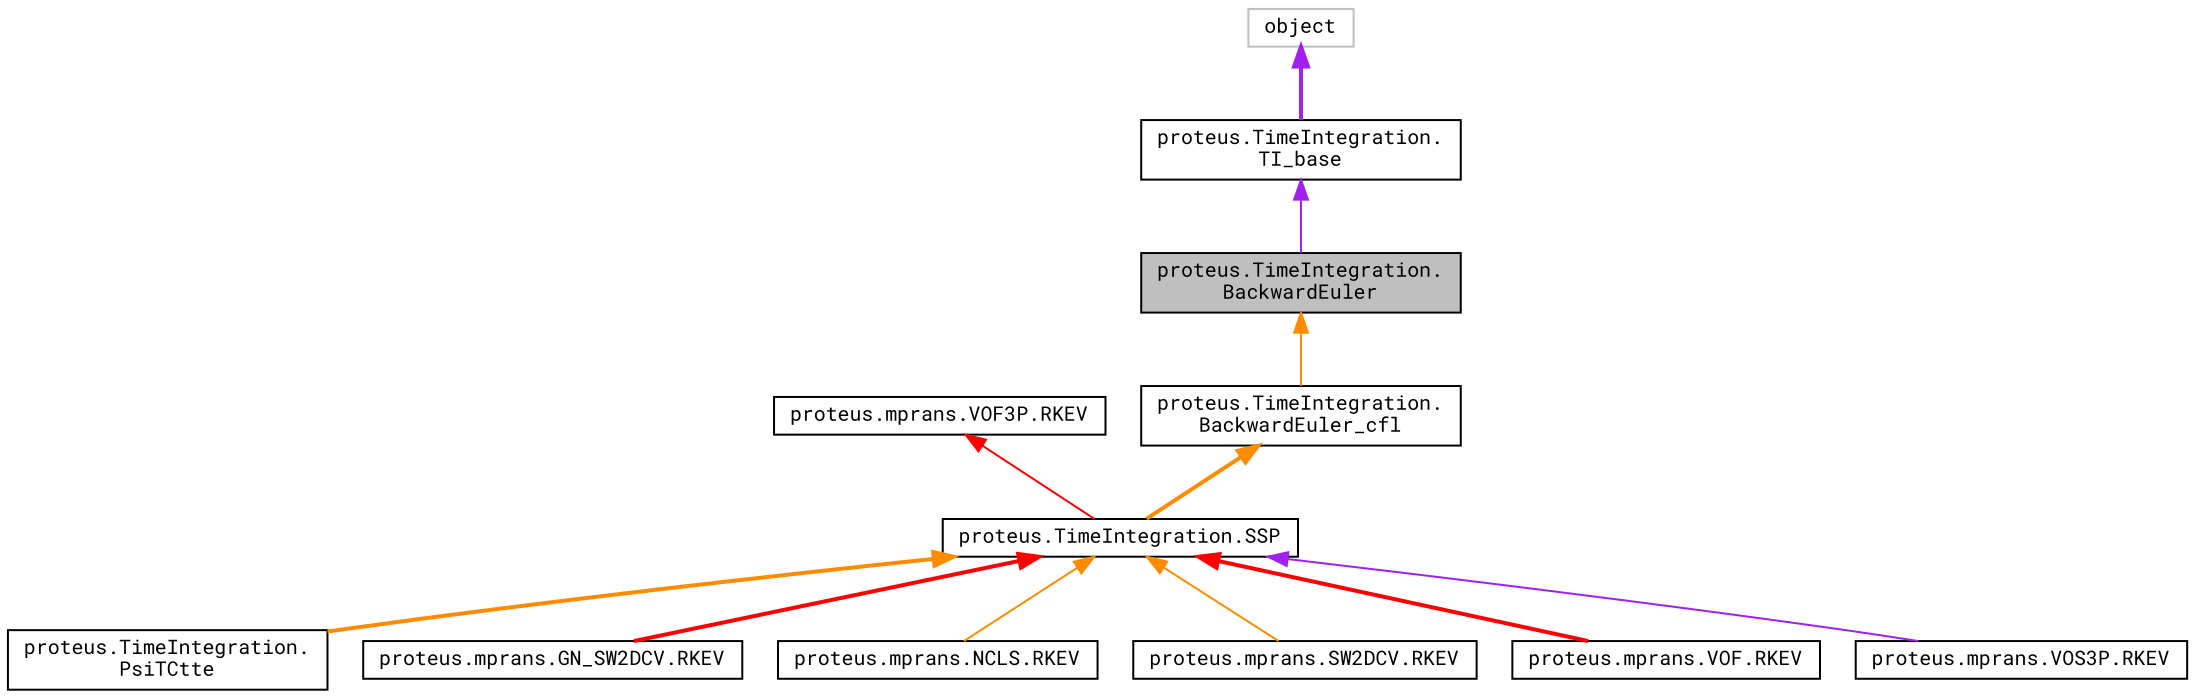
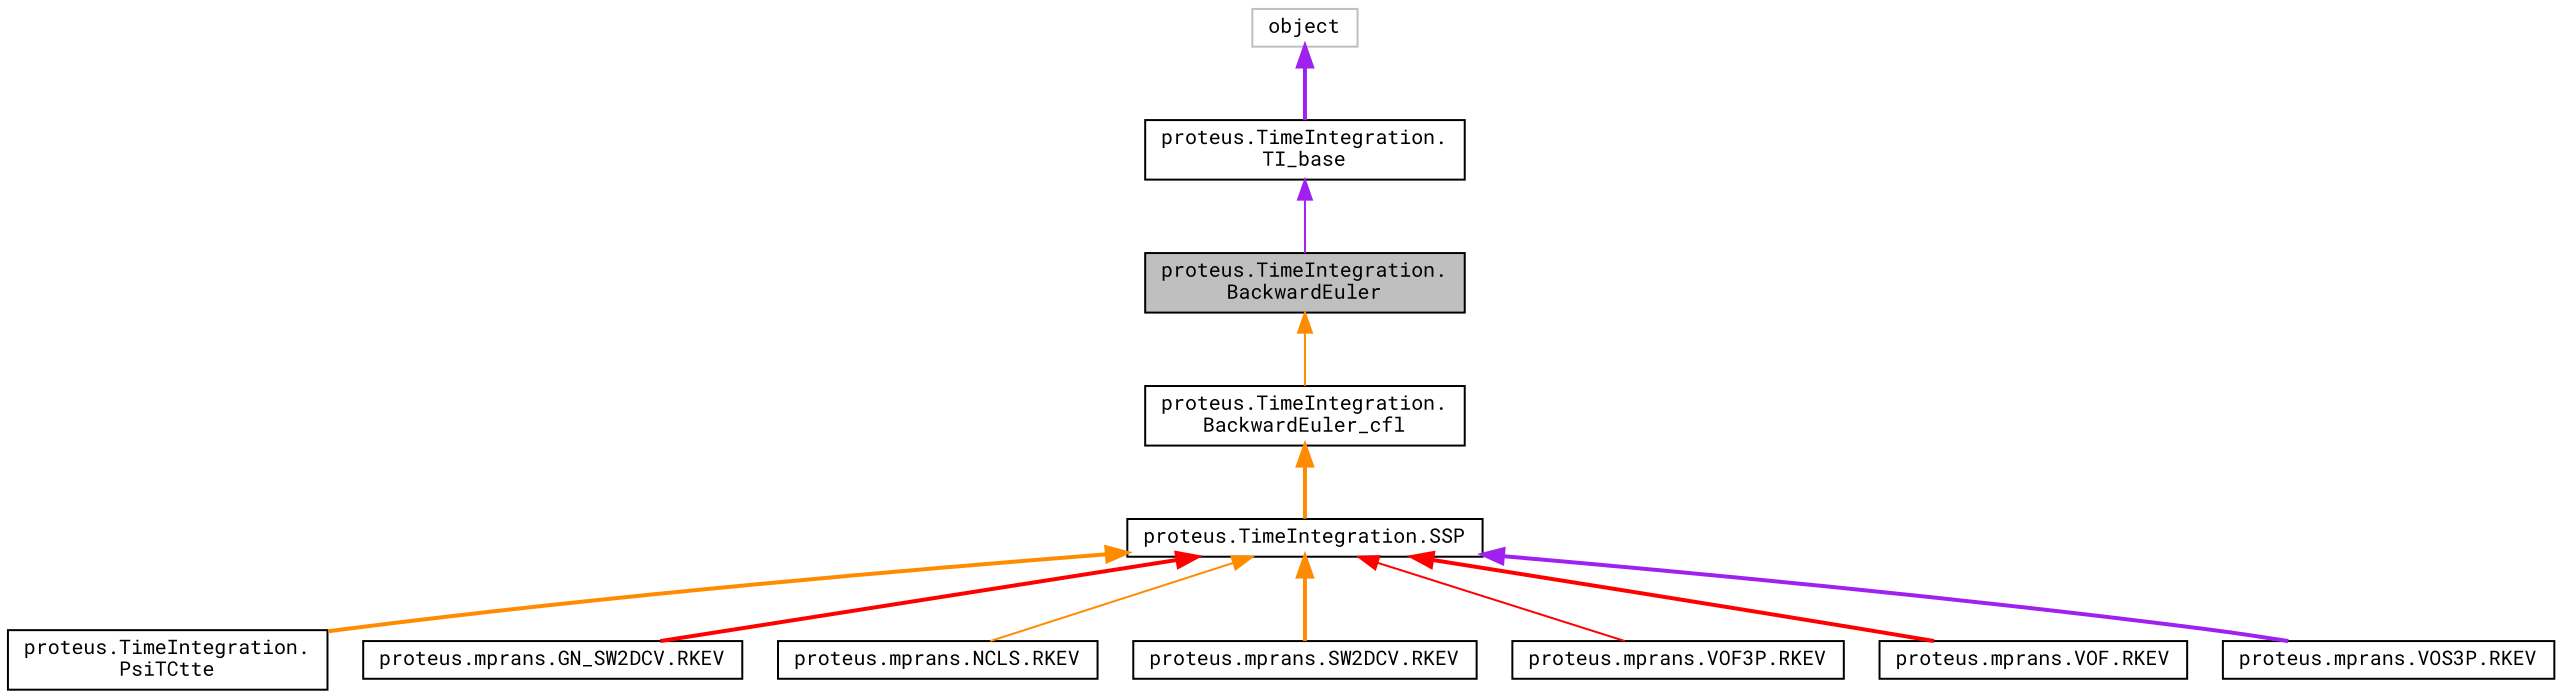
edge "proteus.TimeIntegration.SSP" -> "proteus.mprans.VOF3P.RKEV": reversed
edge "proteus.mprans.VOS3P.RKEV" -> "proteus.TimeIntegration.SSP": style solid -> bold
edge "proteus.mprans.SW2DCV.RKEV" -> "proteus.TimeIntegration.SSP": style solid -> bold
